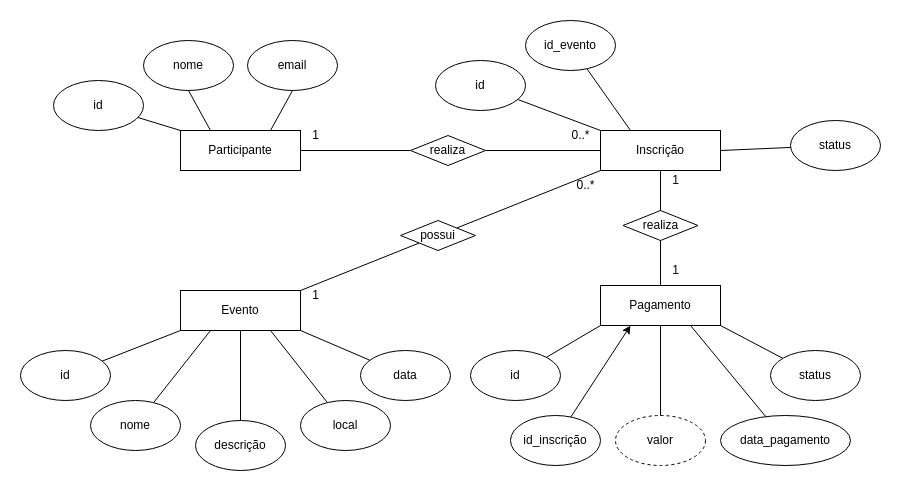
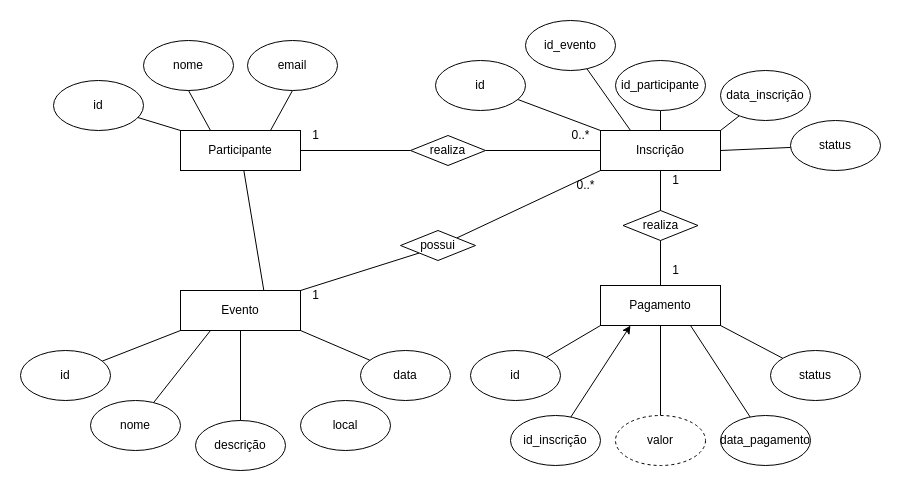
node "id_participante": added
node "data_inscrição": added
edge "id_participante" -- "Inscrição": added
edge "data_inscrição" -- "Inscrição": added
node "possui": moved (438, 236) -> (438, 246)
edge "Evento" -- "local": now "Evento" -- "Participante"
node "data_pagamento": size 130x50 -> 90x50
